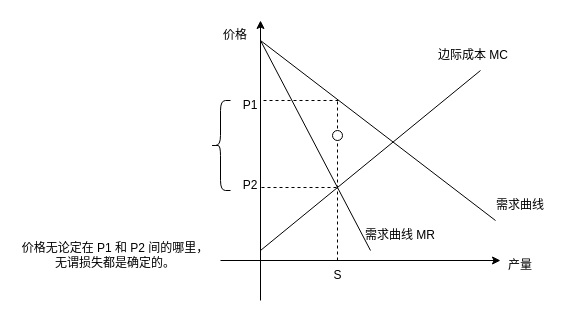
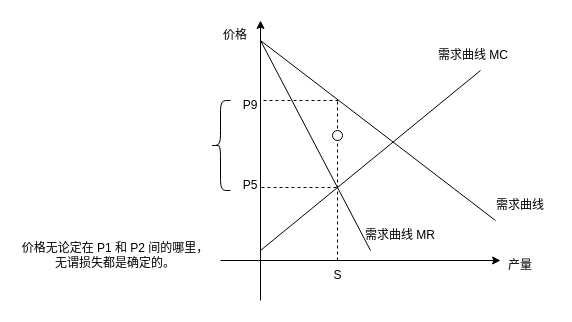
node "边际成本 MC": label "边际成本 MC" -> "需求曲线 MC"
node "P1": label "P1" -> "P9"
node "P2": label "P2" -> "P5"
